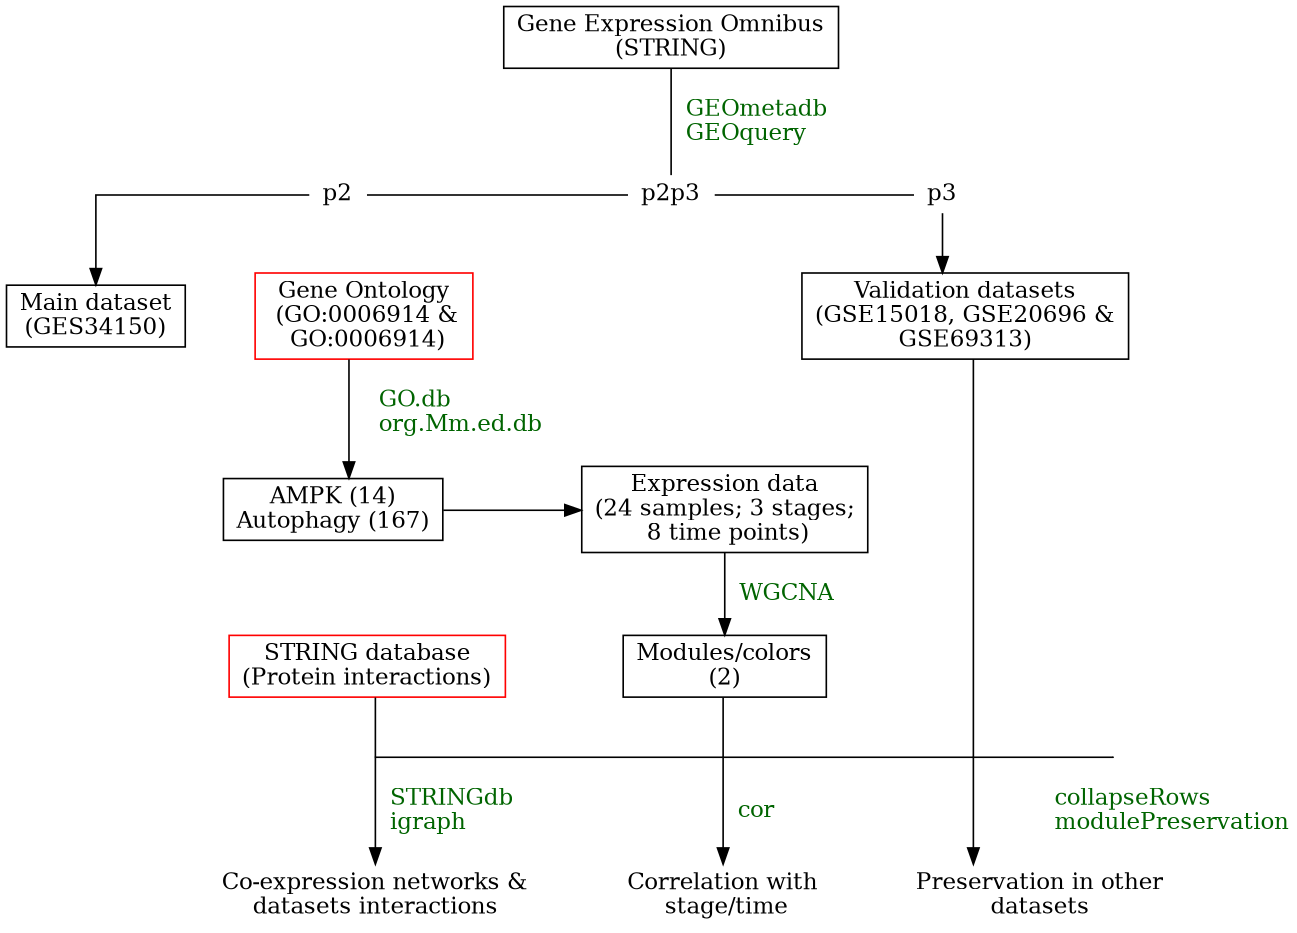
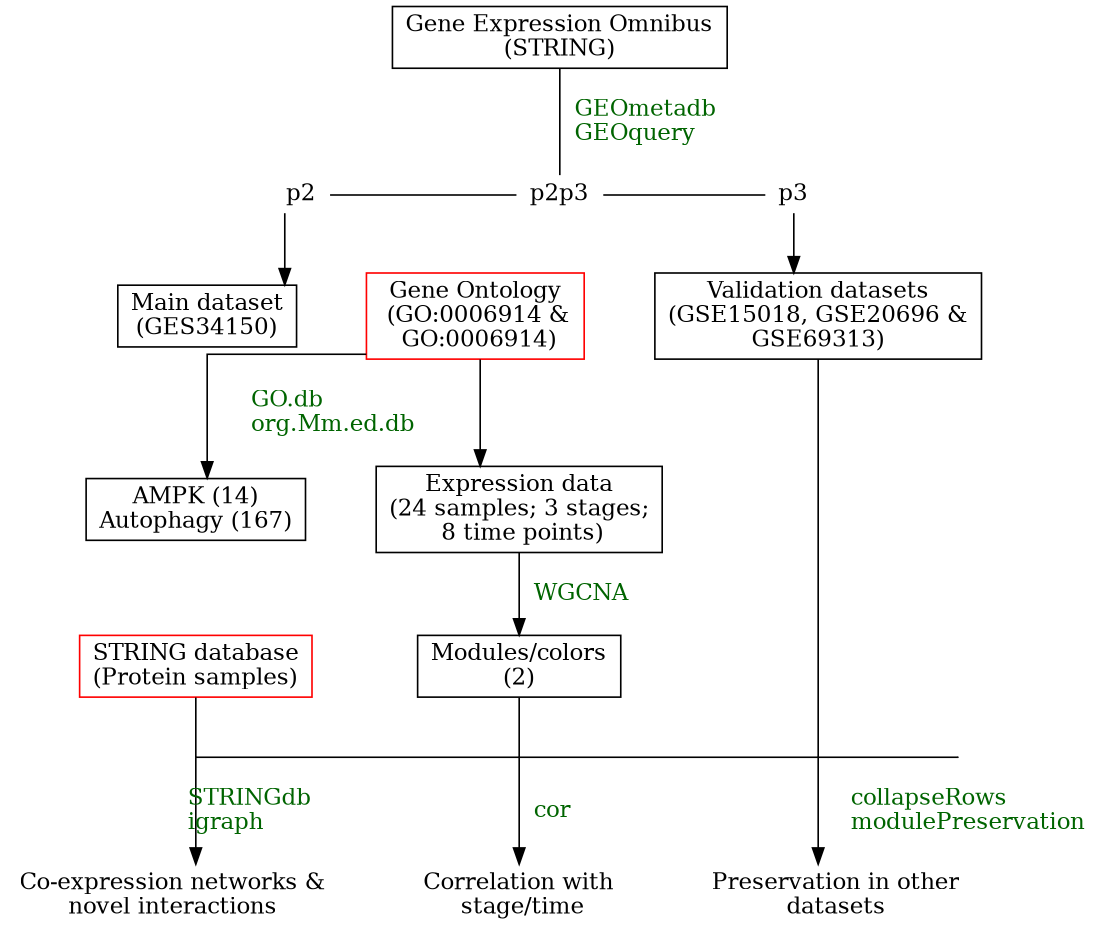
edge "AMPK (14) Autophagy (167)" -> "Expression data (24 samples; 3 stages; 8 time points)": now "Gene Ontology (GO:0006914 & GO:0006914)" -> "Expression data (24 samples; 3 stages; 8 time points)"
node "STRING database (Protein interactions)": label "STRING database (Protein interactions)" -> "STRING database (Protein samples)"
node "Co-expression networks & datasets interactions": label "Co-expression networks & datasets interactions" -> "Co-expression networks & novel interactions"
